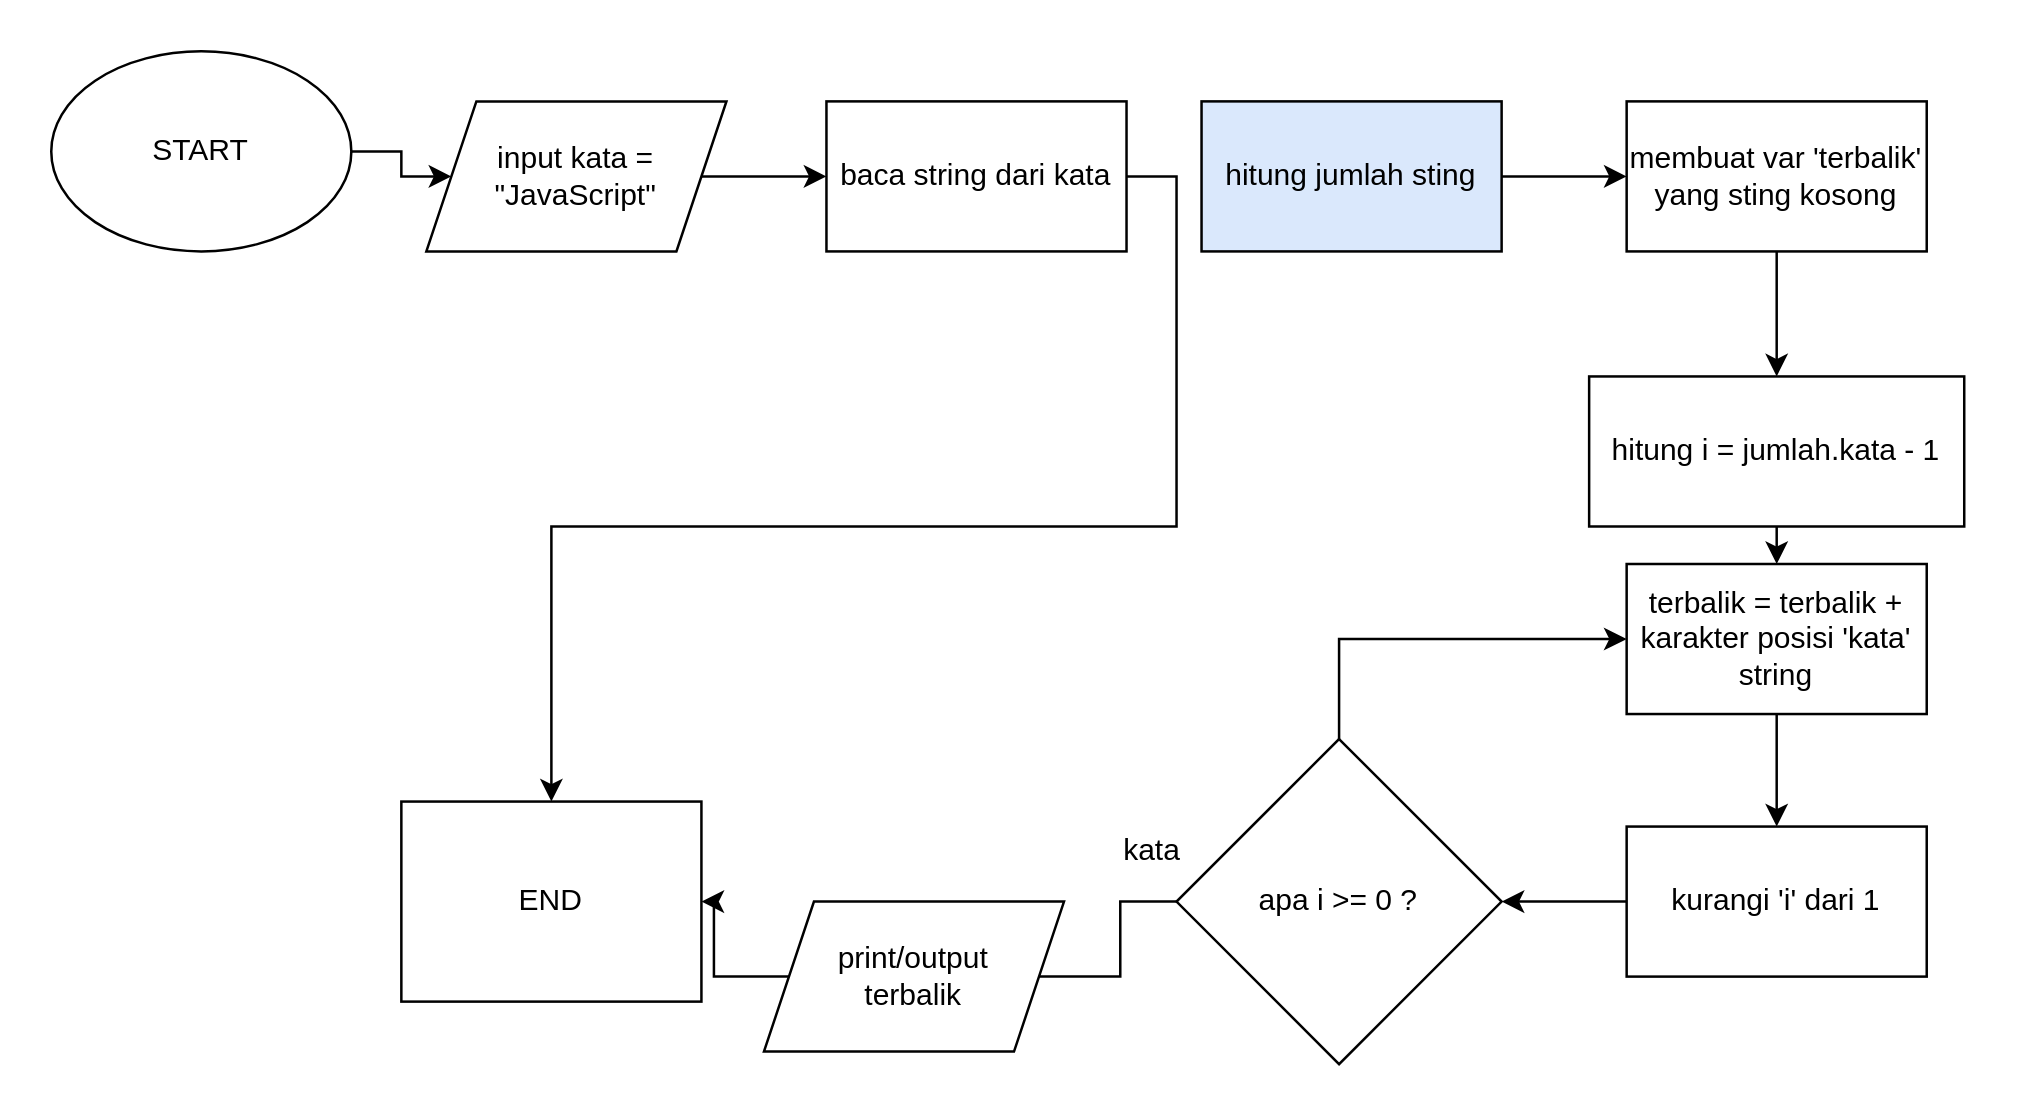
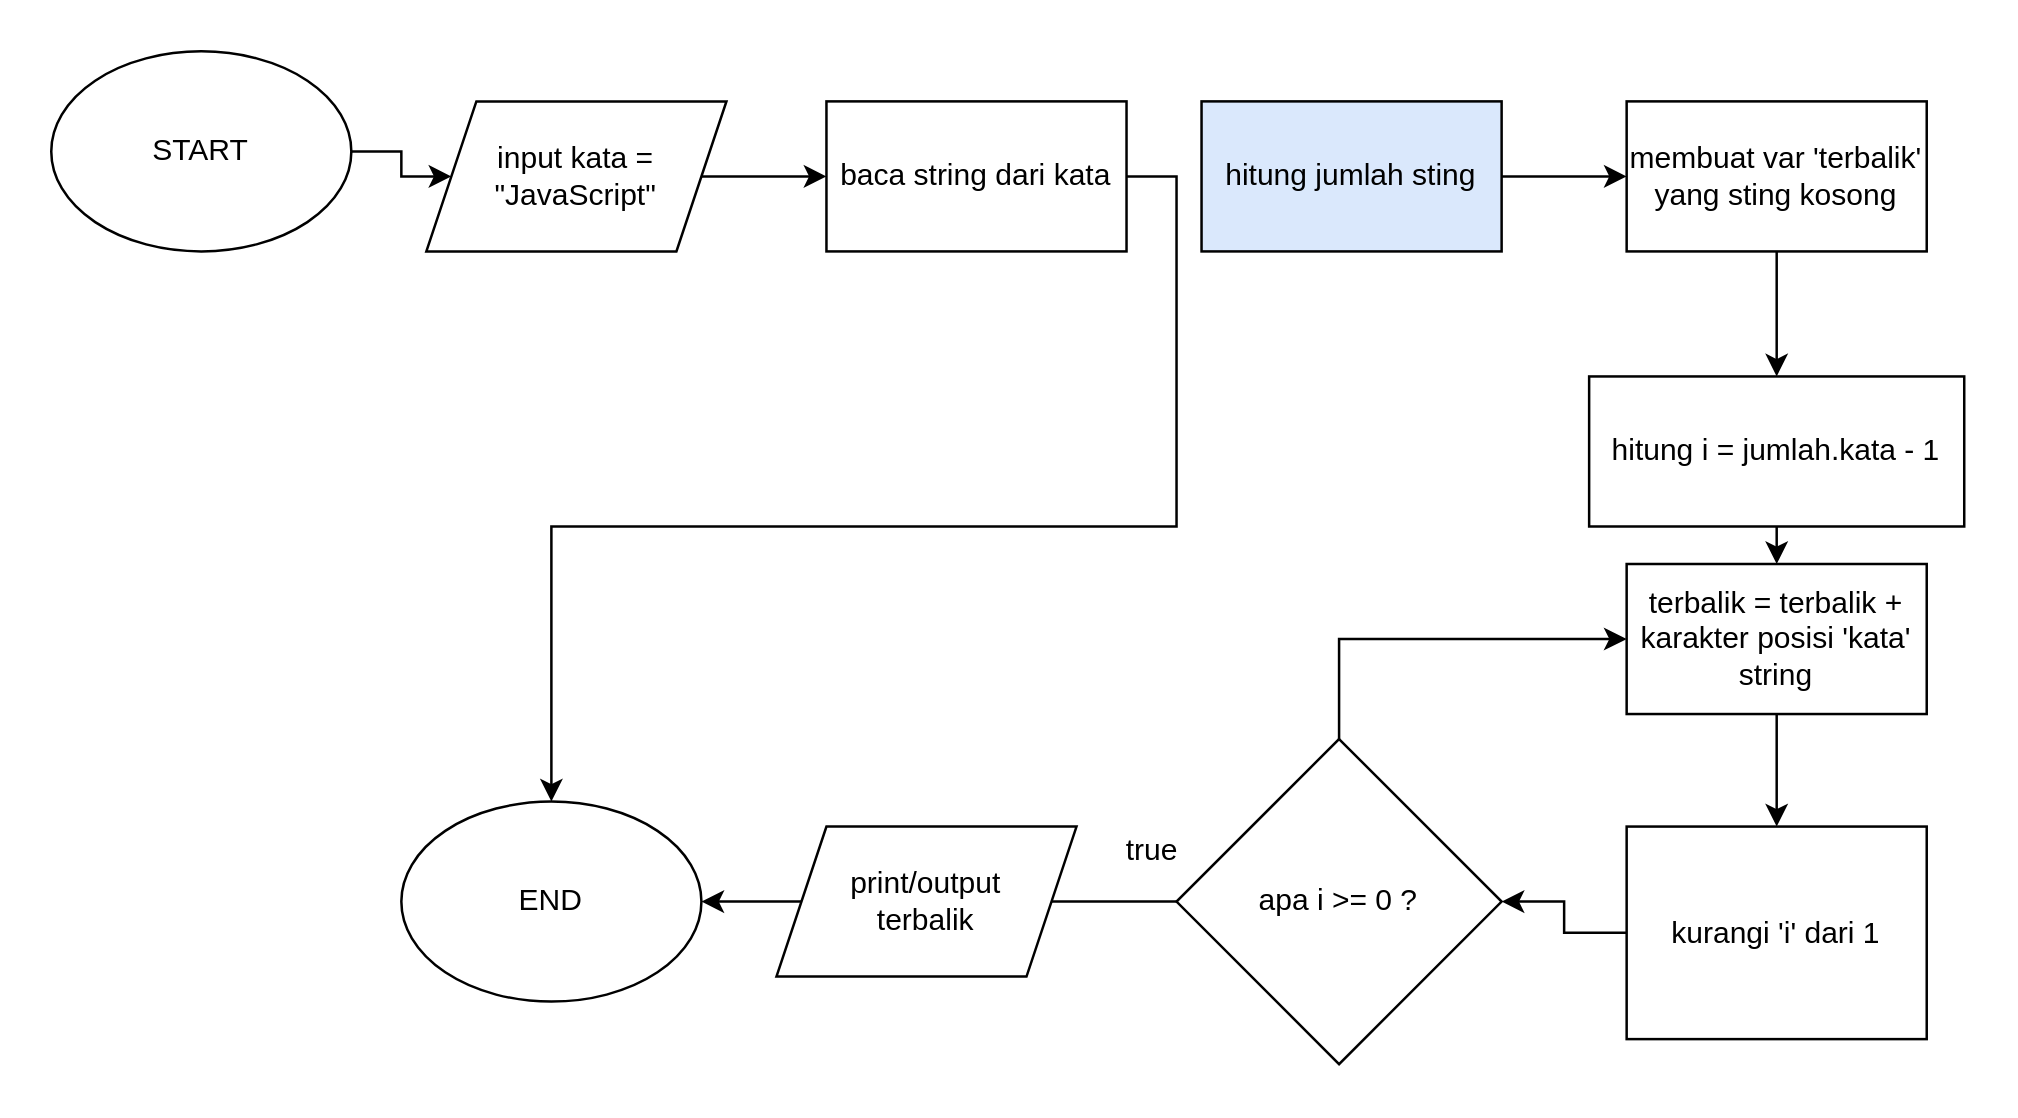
node "kata": label "kata" -> "true"
node "END": shape rectangle -> ellipse
node "kurangi 'i' dari 1": size 300x150 -> 300x213
node "print/output terbalik": moved (914, 976) -> (926, 901)
